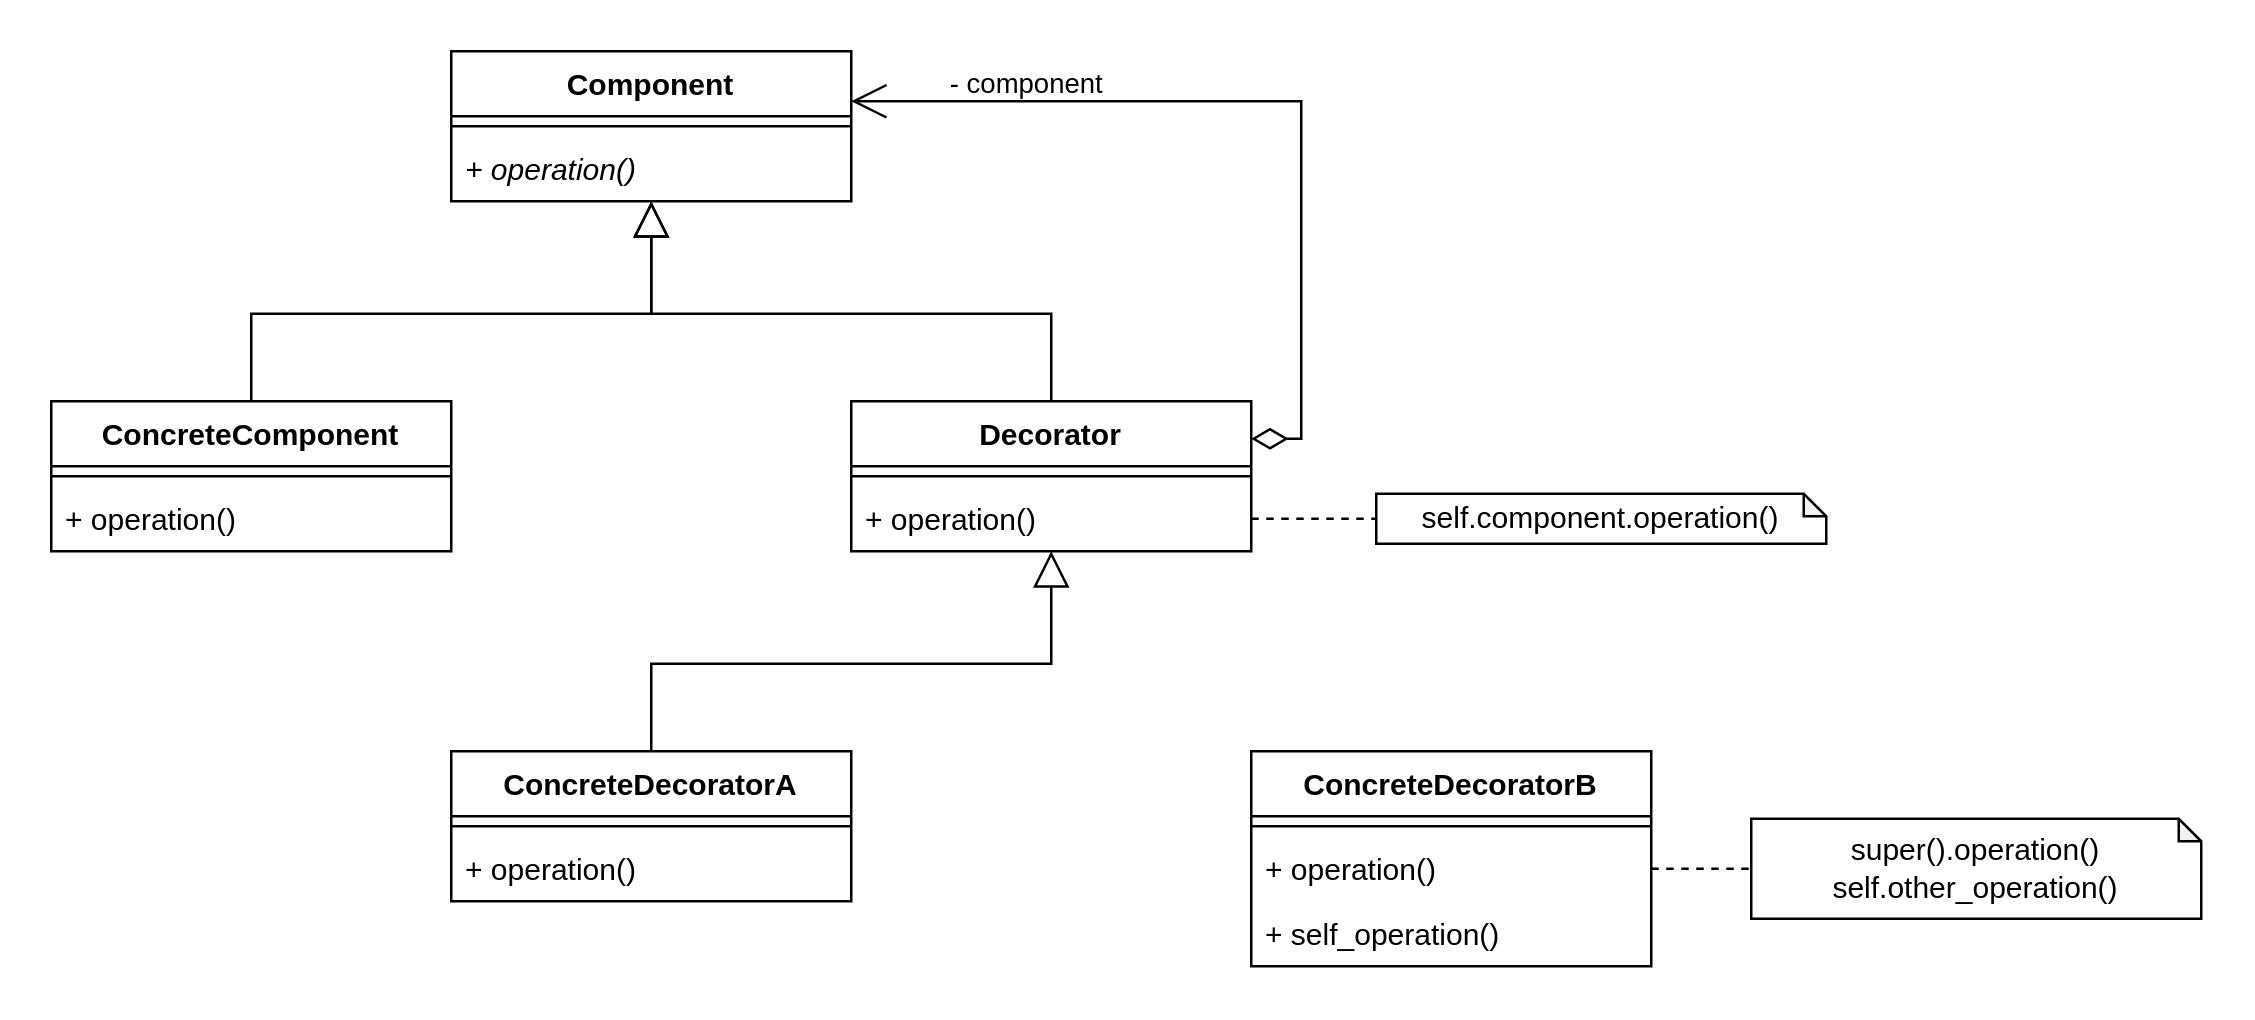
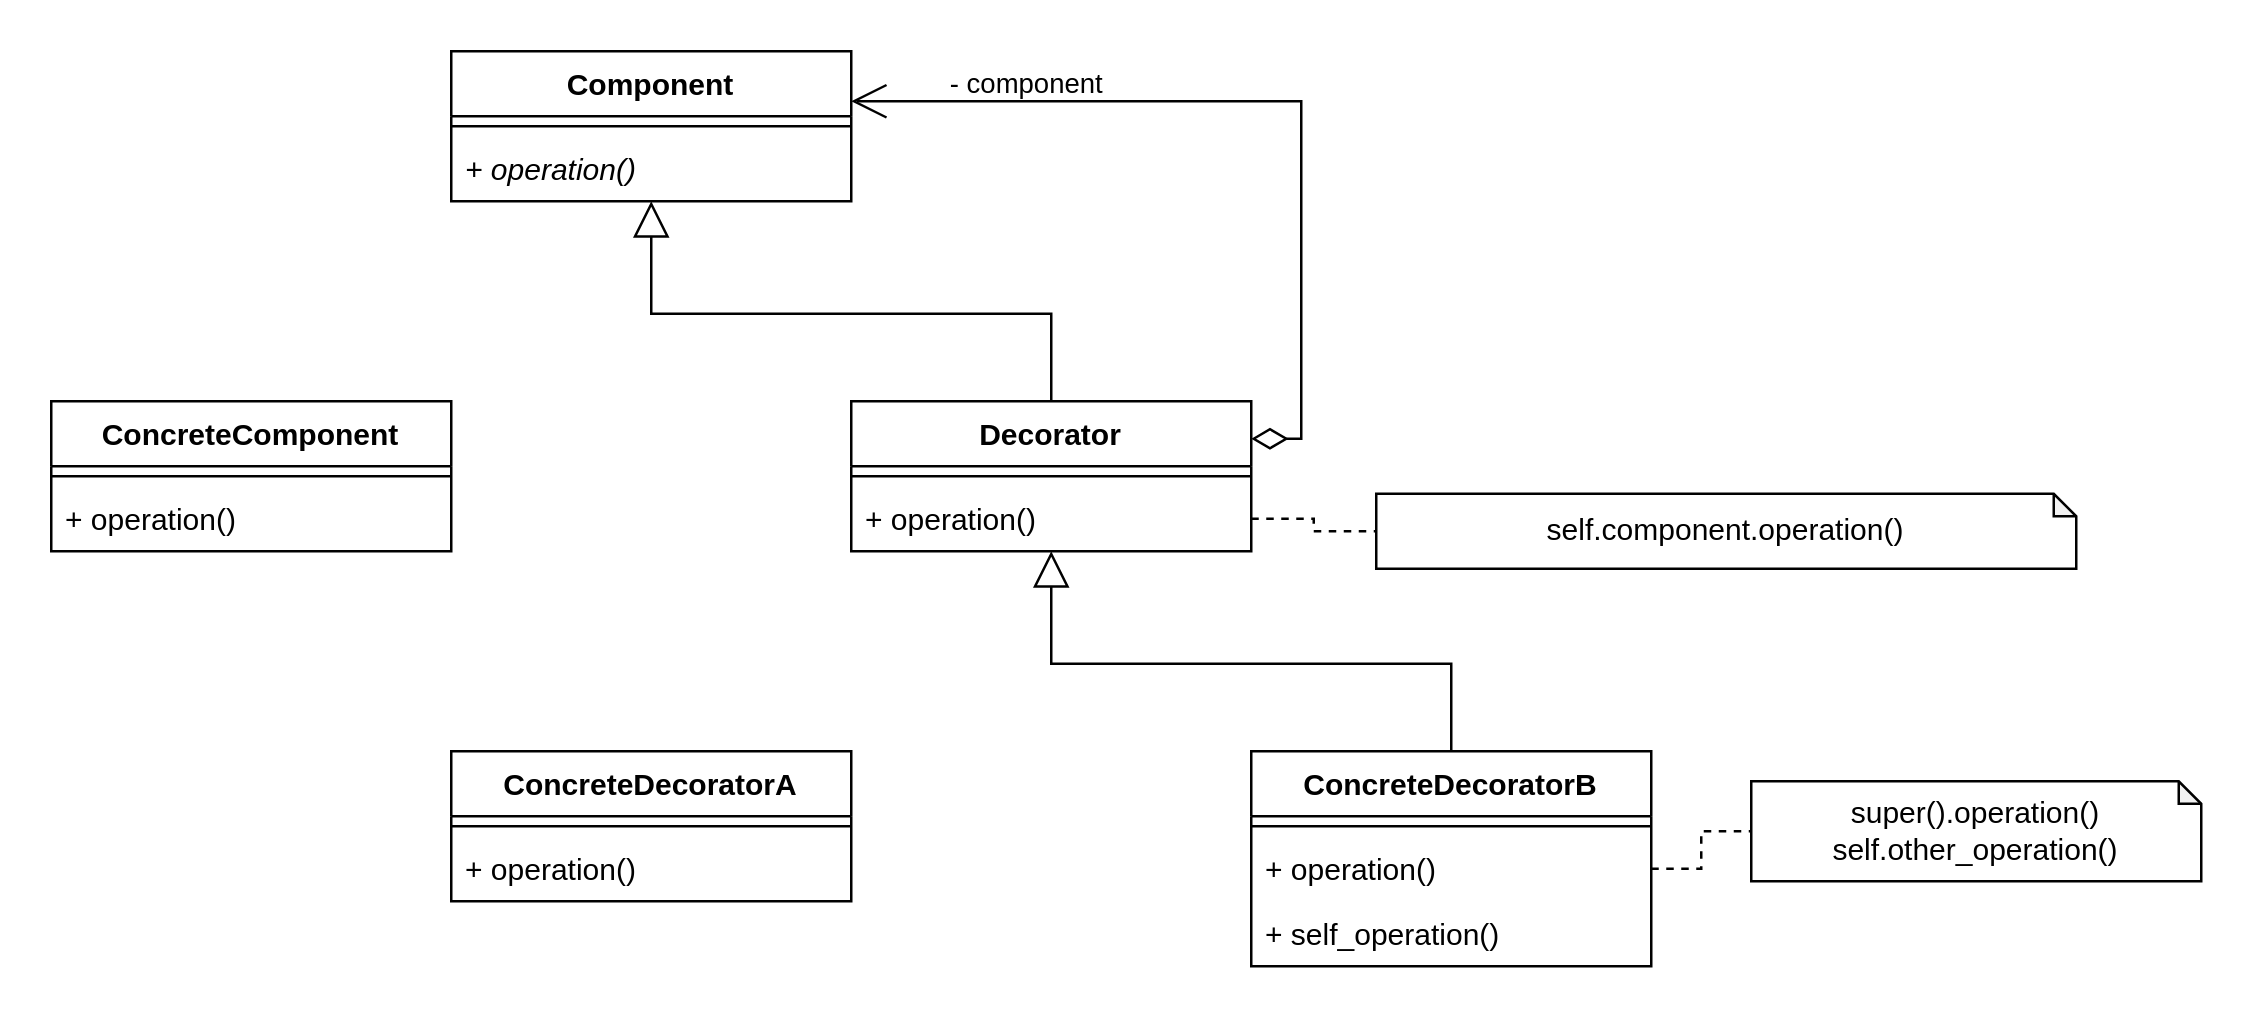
edge "ConcreteComponent" -> "Component": removed
node "self.component.operation()": size 450x50 -> 700x75
edge "ConcreteDecoratorA" -> "Decorator": removed
edge "ConcreteDecoratorB" -> "Decorator": added
node "super().operation() self.other_operation()": moved (1976, 869) -> (1976, 831)
